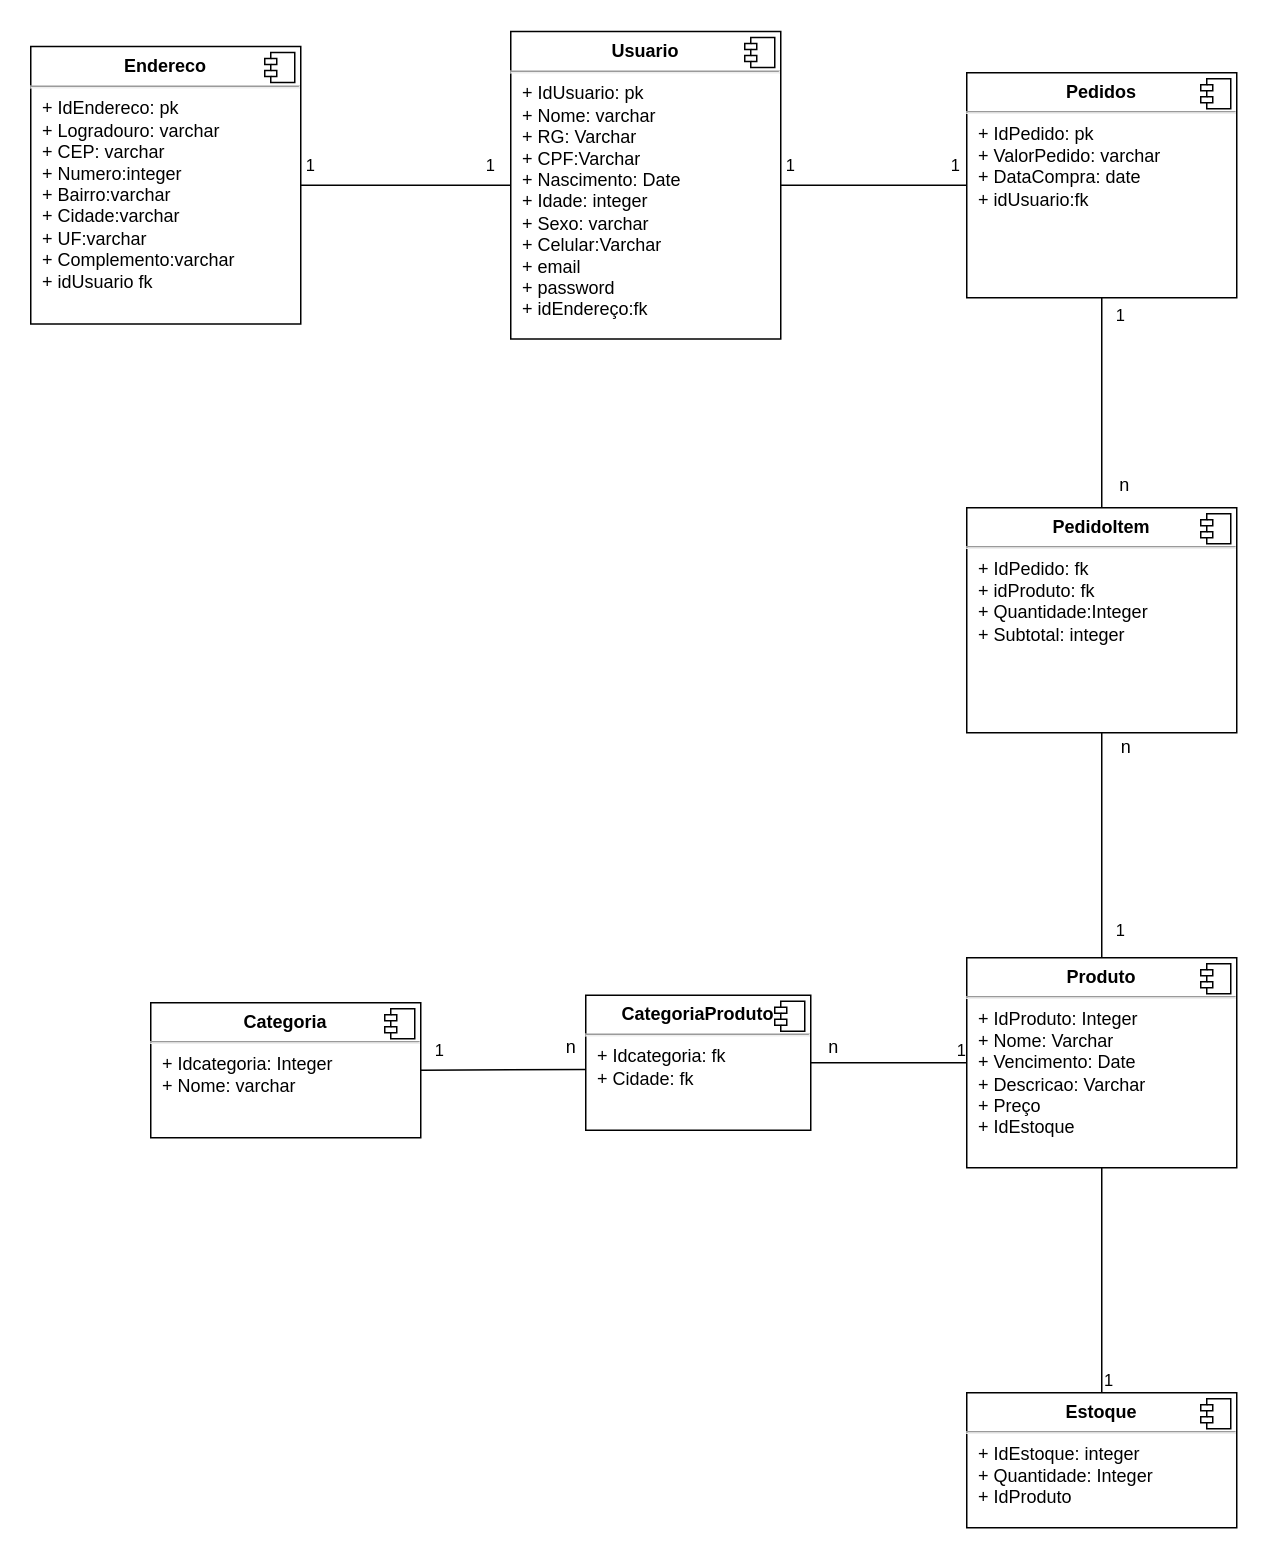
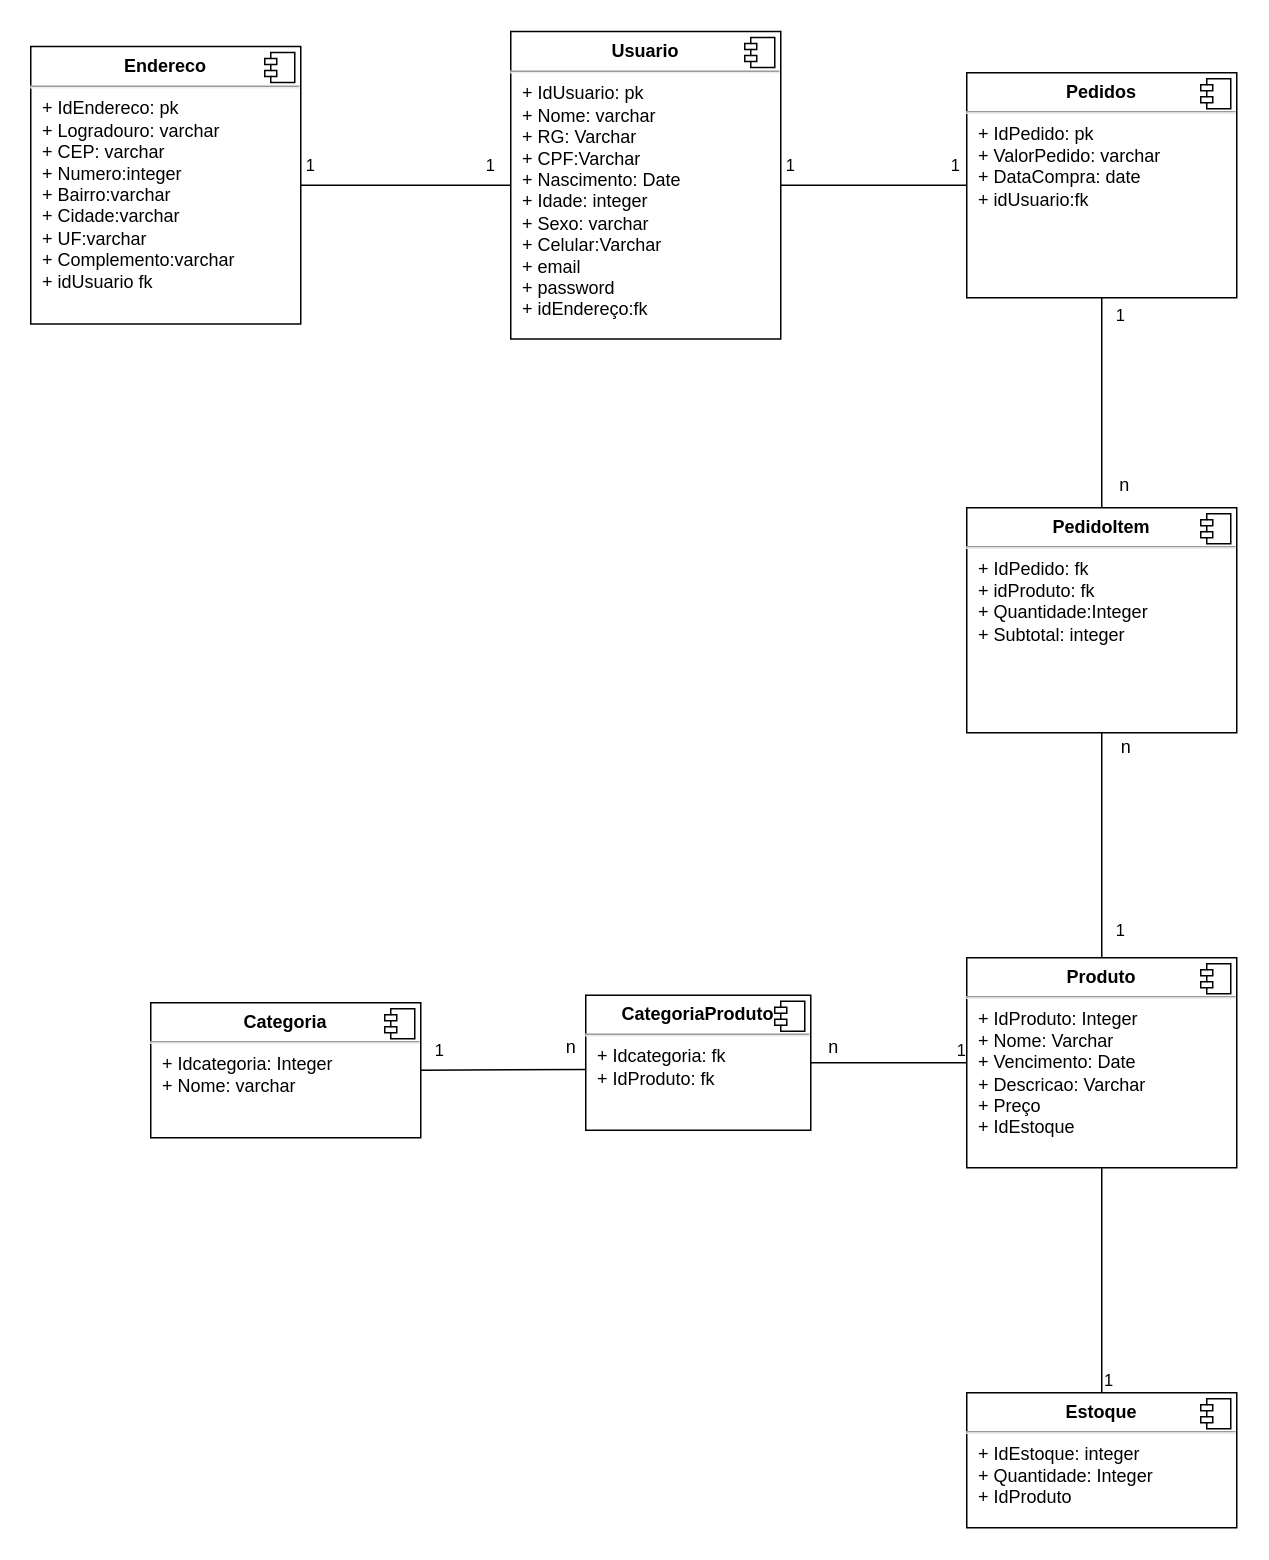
node "CategoriaProduto + Idcategoria: fk + Cidade: fk": label "CategoriaProduto + Idcategoria: fk + Cidade: fk" -> "CategoriaProduto + Idcategoria: fk + IdProduto: fk"
